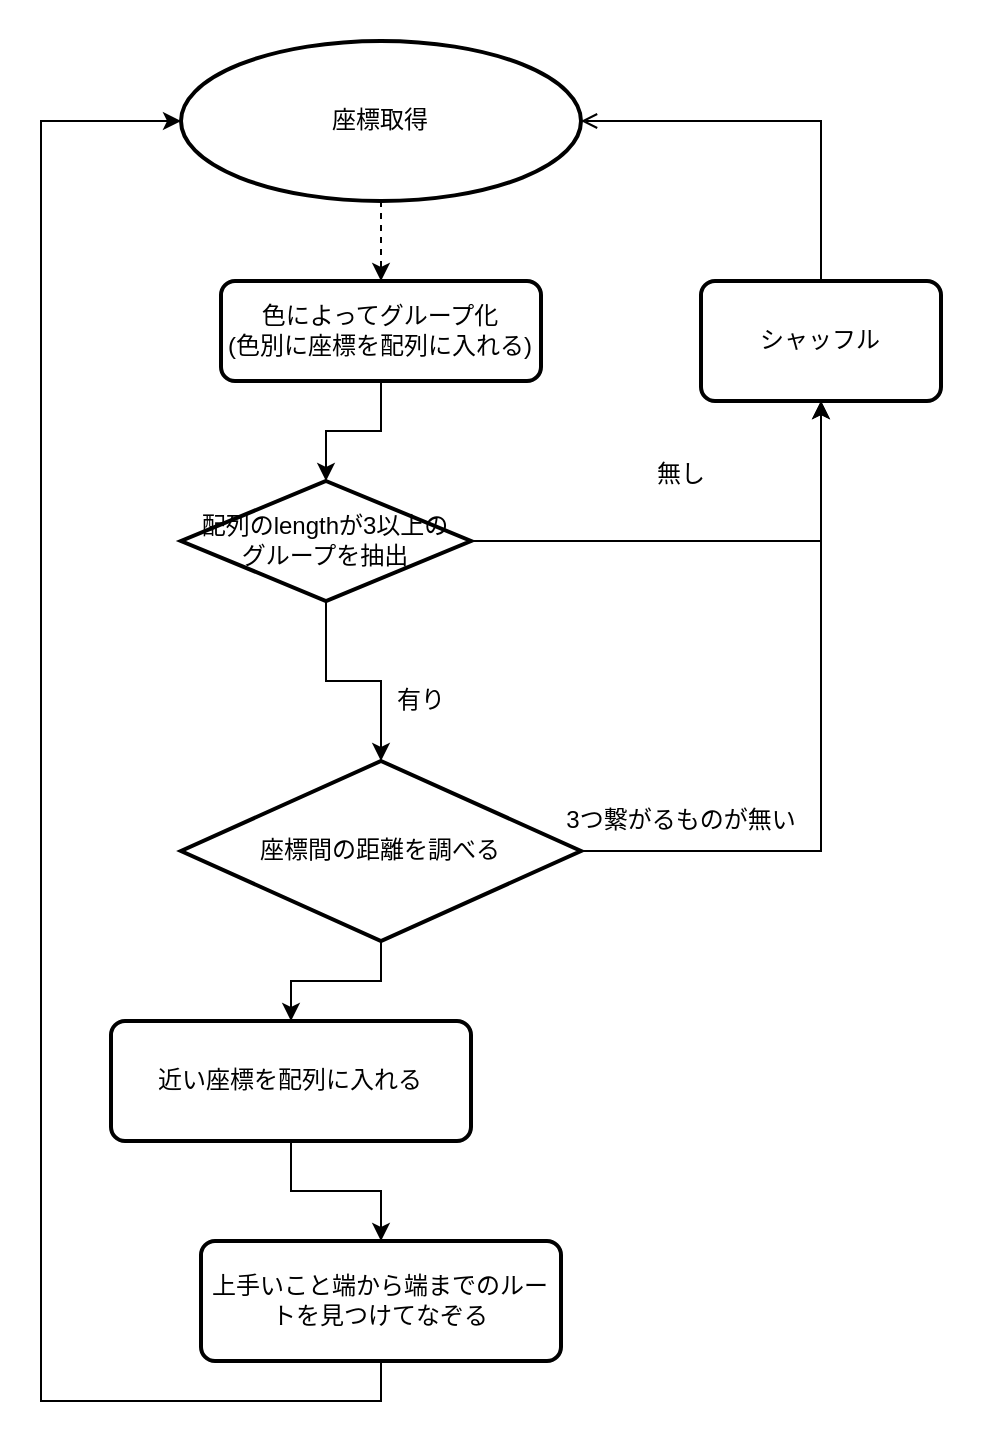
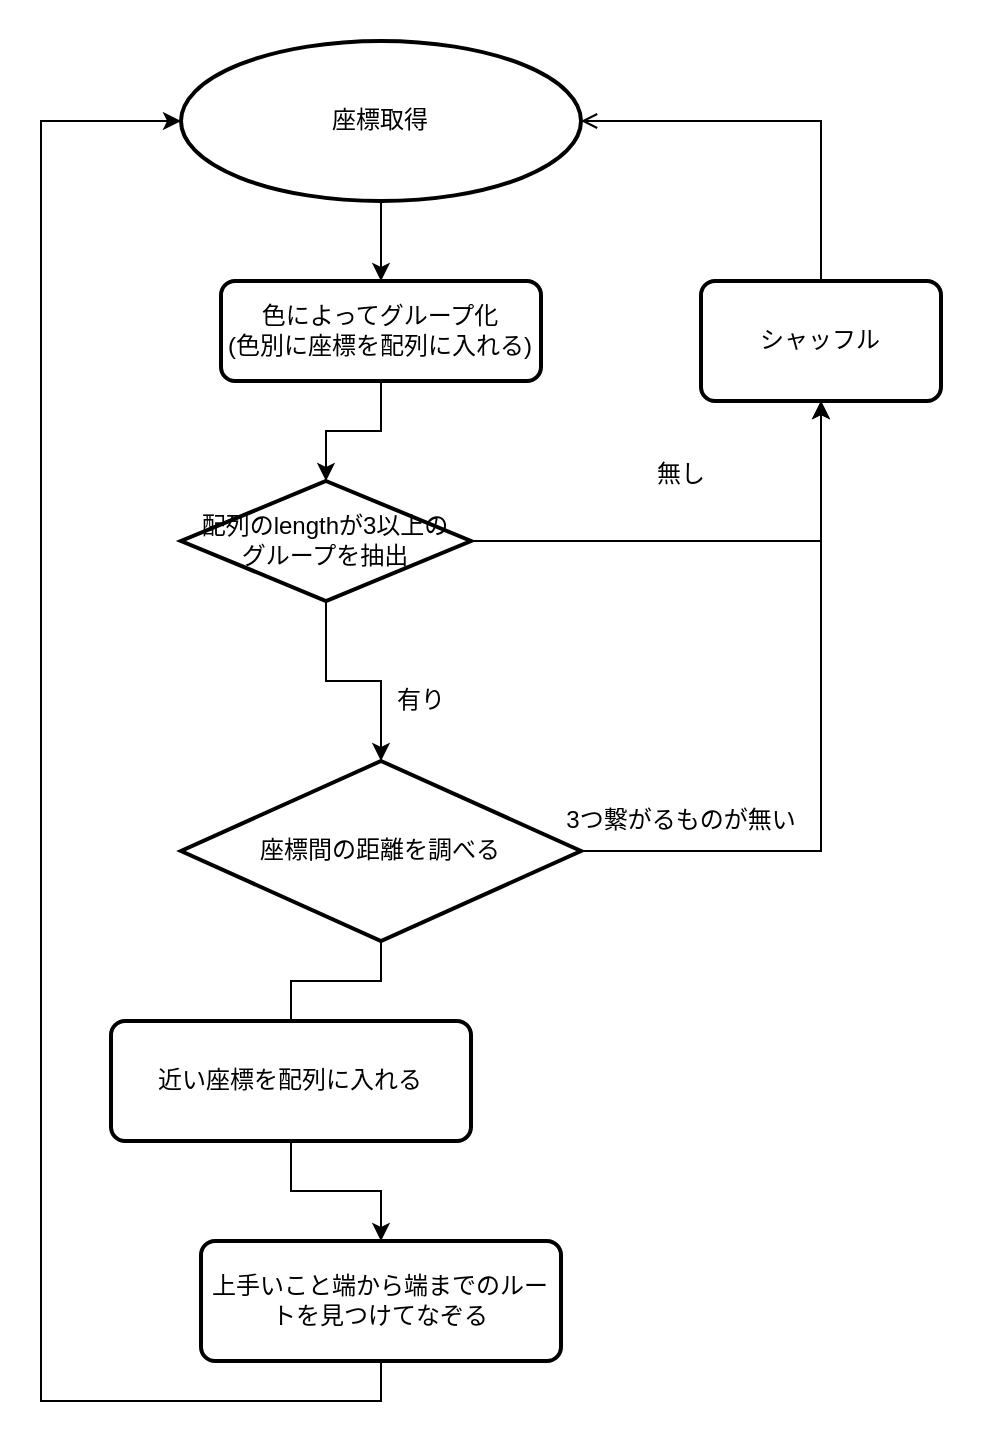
edge "座標取得" -> "色によってグループ化 (色別に座標を配列に入れる)": style dashed -> solid
edge "座標間の距離を調べる" -> "近い座標を配列に入れる": arrowhead classic -> none
